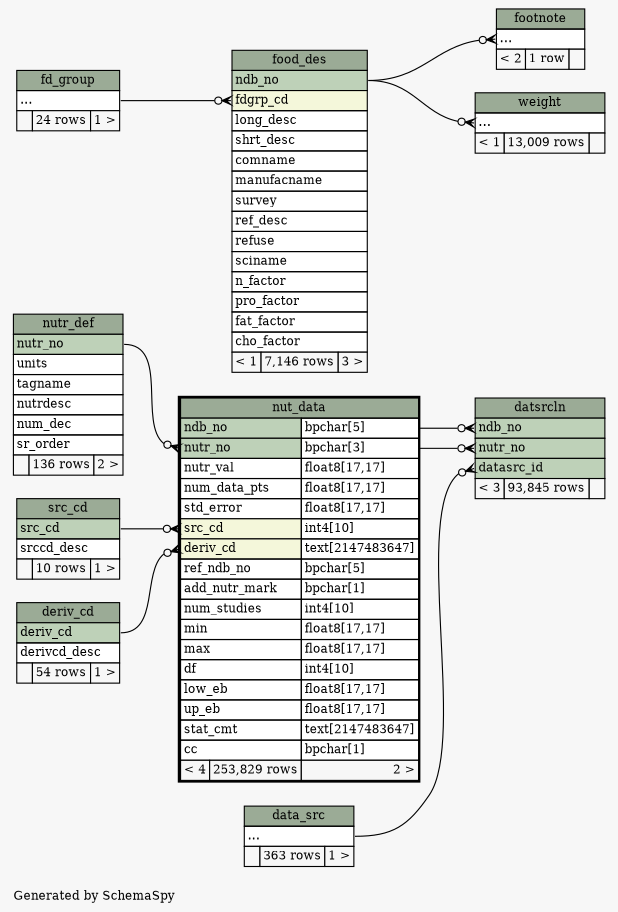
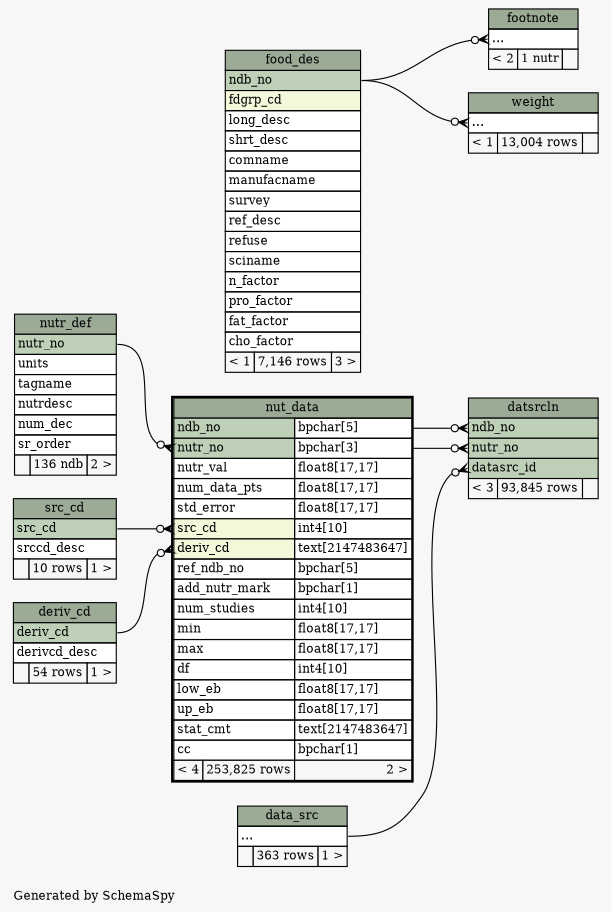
node "footnote": text "1 row" -> "1 nutr"
node "fd_group": removed
node "weight": text "13,009 rows" -> "13,004 rows"
node "nutr_def": text "136 rows" -> "136 ndb"
node "nut_data": text "253,829 rows" -> "253,825 rows"
